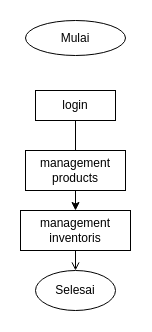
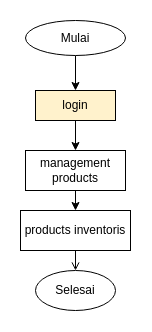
edge "Mulai" -> "login": added
node "login": fillcolor #ffffff -> #fff2cc
edge "login" -- "management products": arrowhead none -> classic
node "management inventoris": label "management inventoris" -> "products inventoris"
